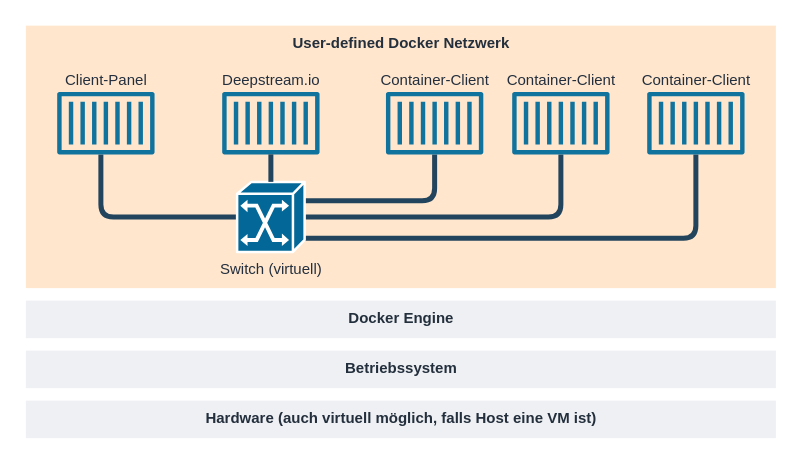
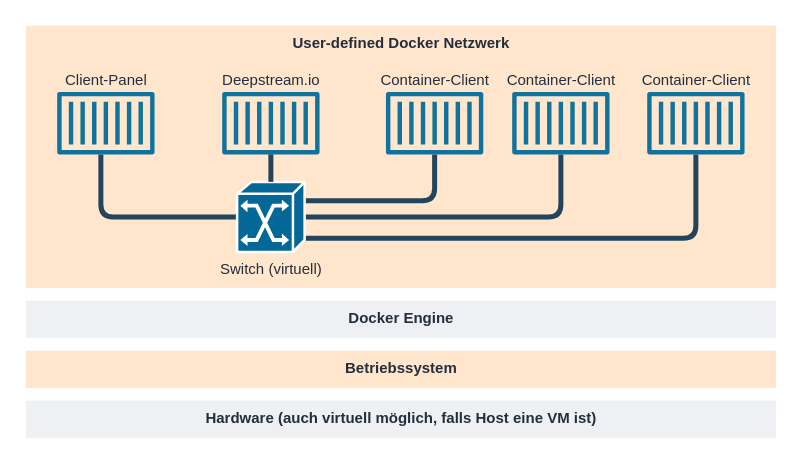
node "Betriebssystem": fillcolor #eff0f3 -> #ffe6cc
